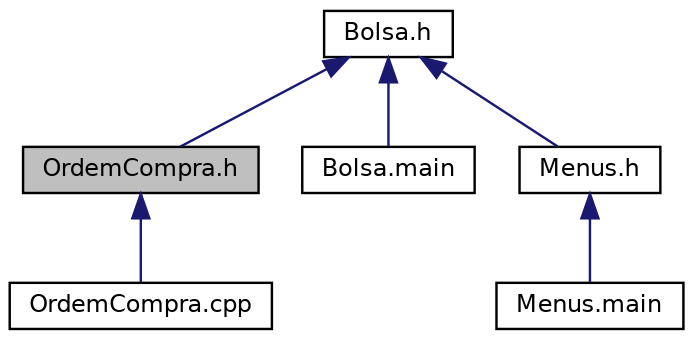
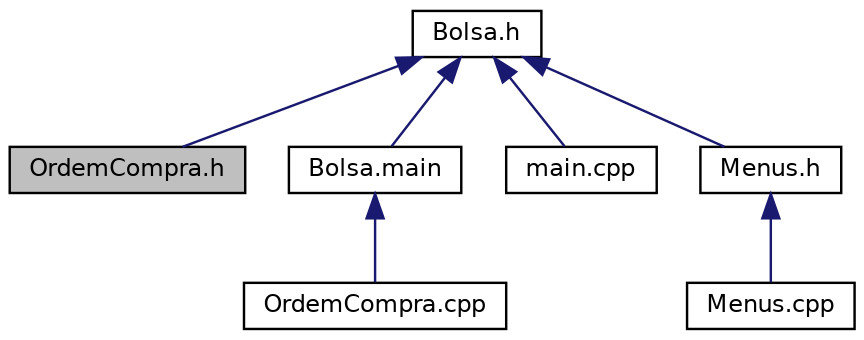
node "main.cpp": added
edge "OrdemCompra.cpp" -> "OrdemCompra.h": now "OrdemCompra.cpp" -> "Bolsa.main"
node "Menus.main": label "Menus.main" -> "Menus.cpp"
